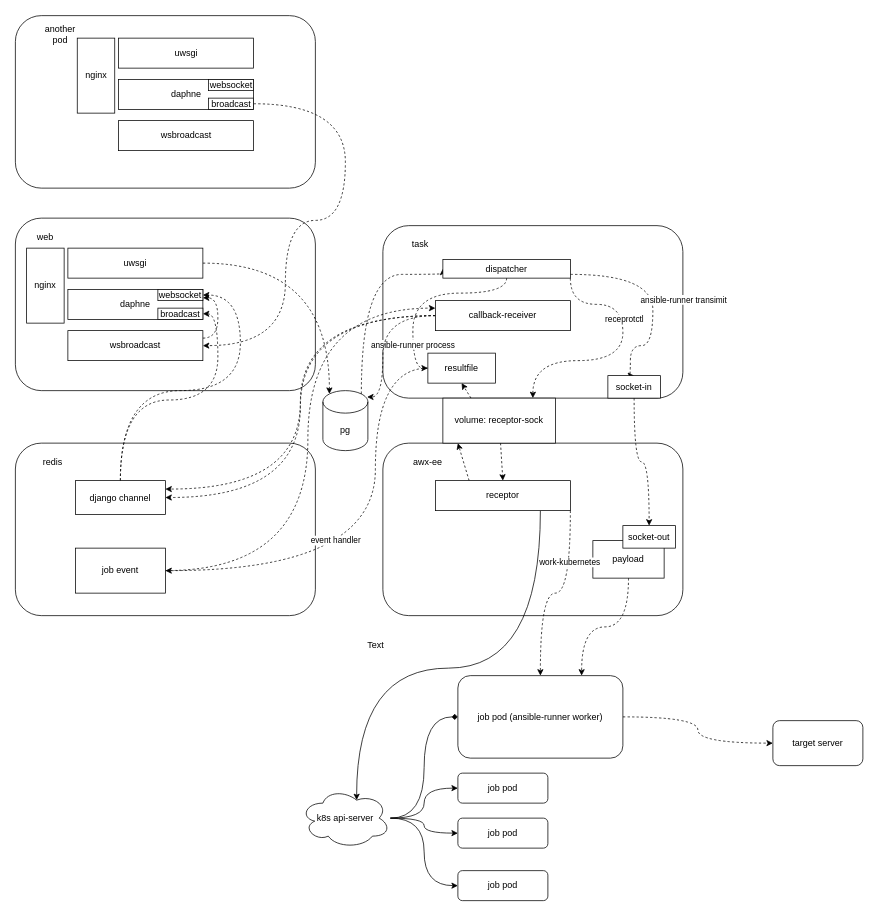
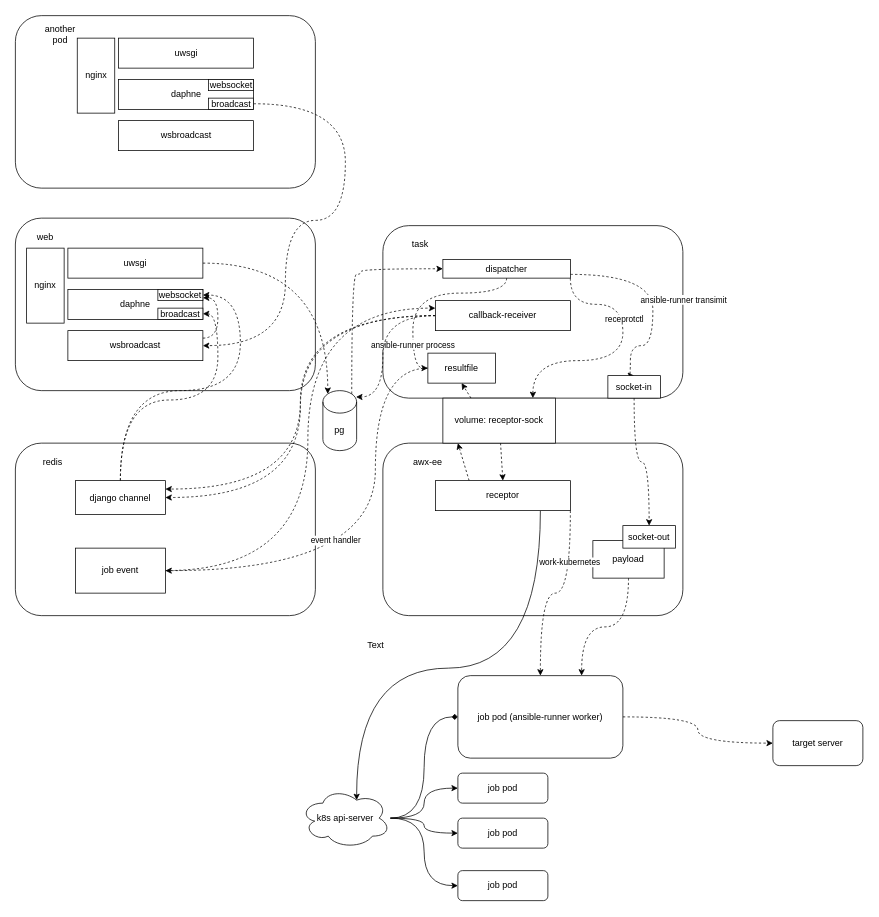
node "pg": size 45x60 -> 34x60
